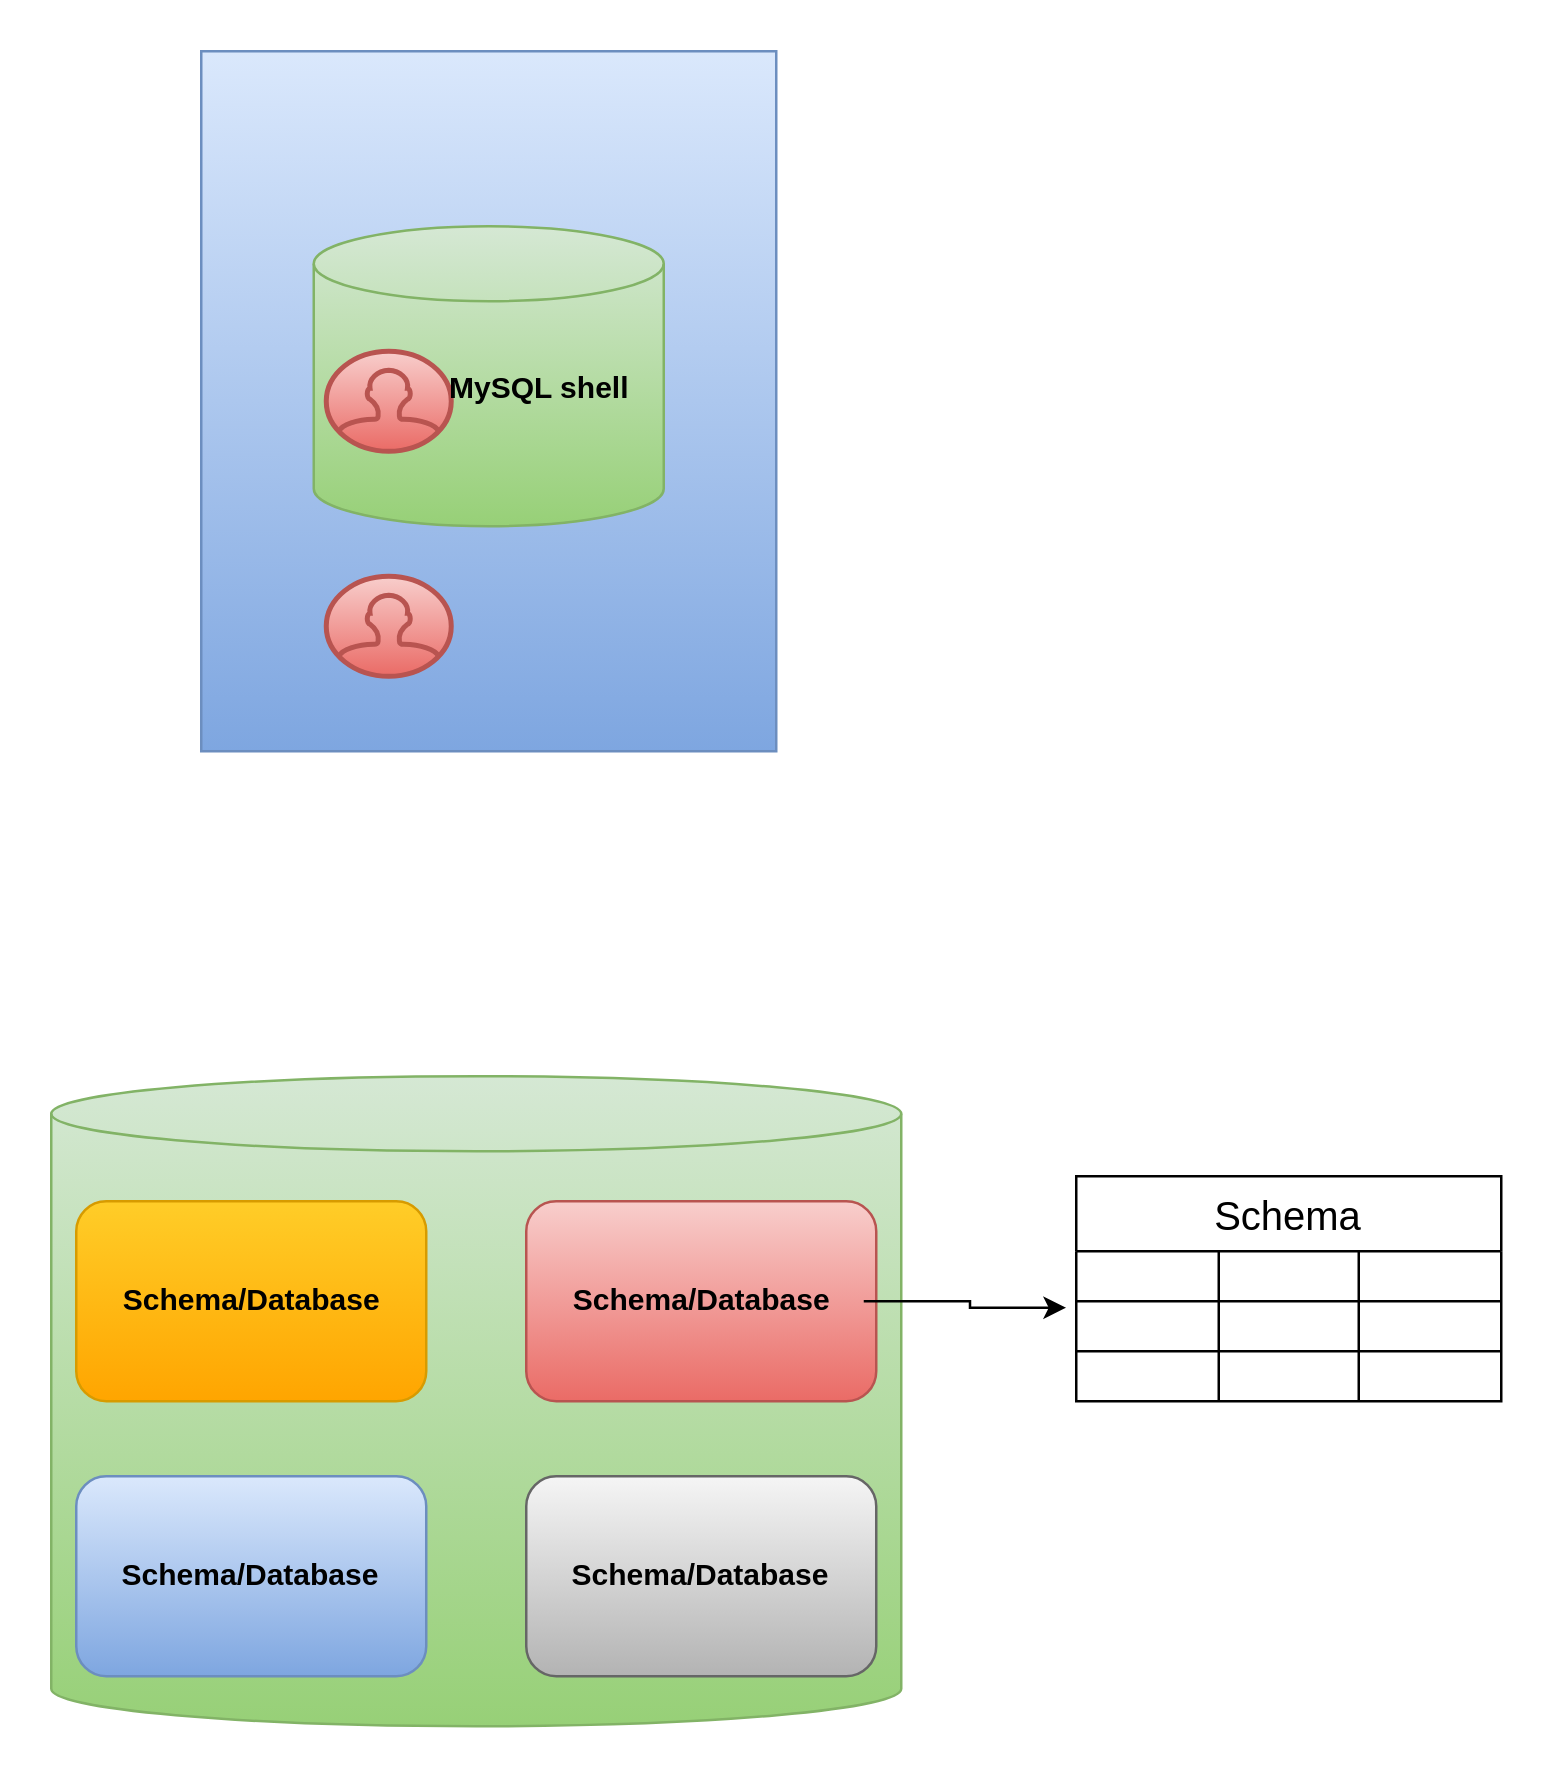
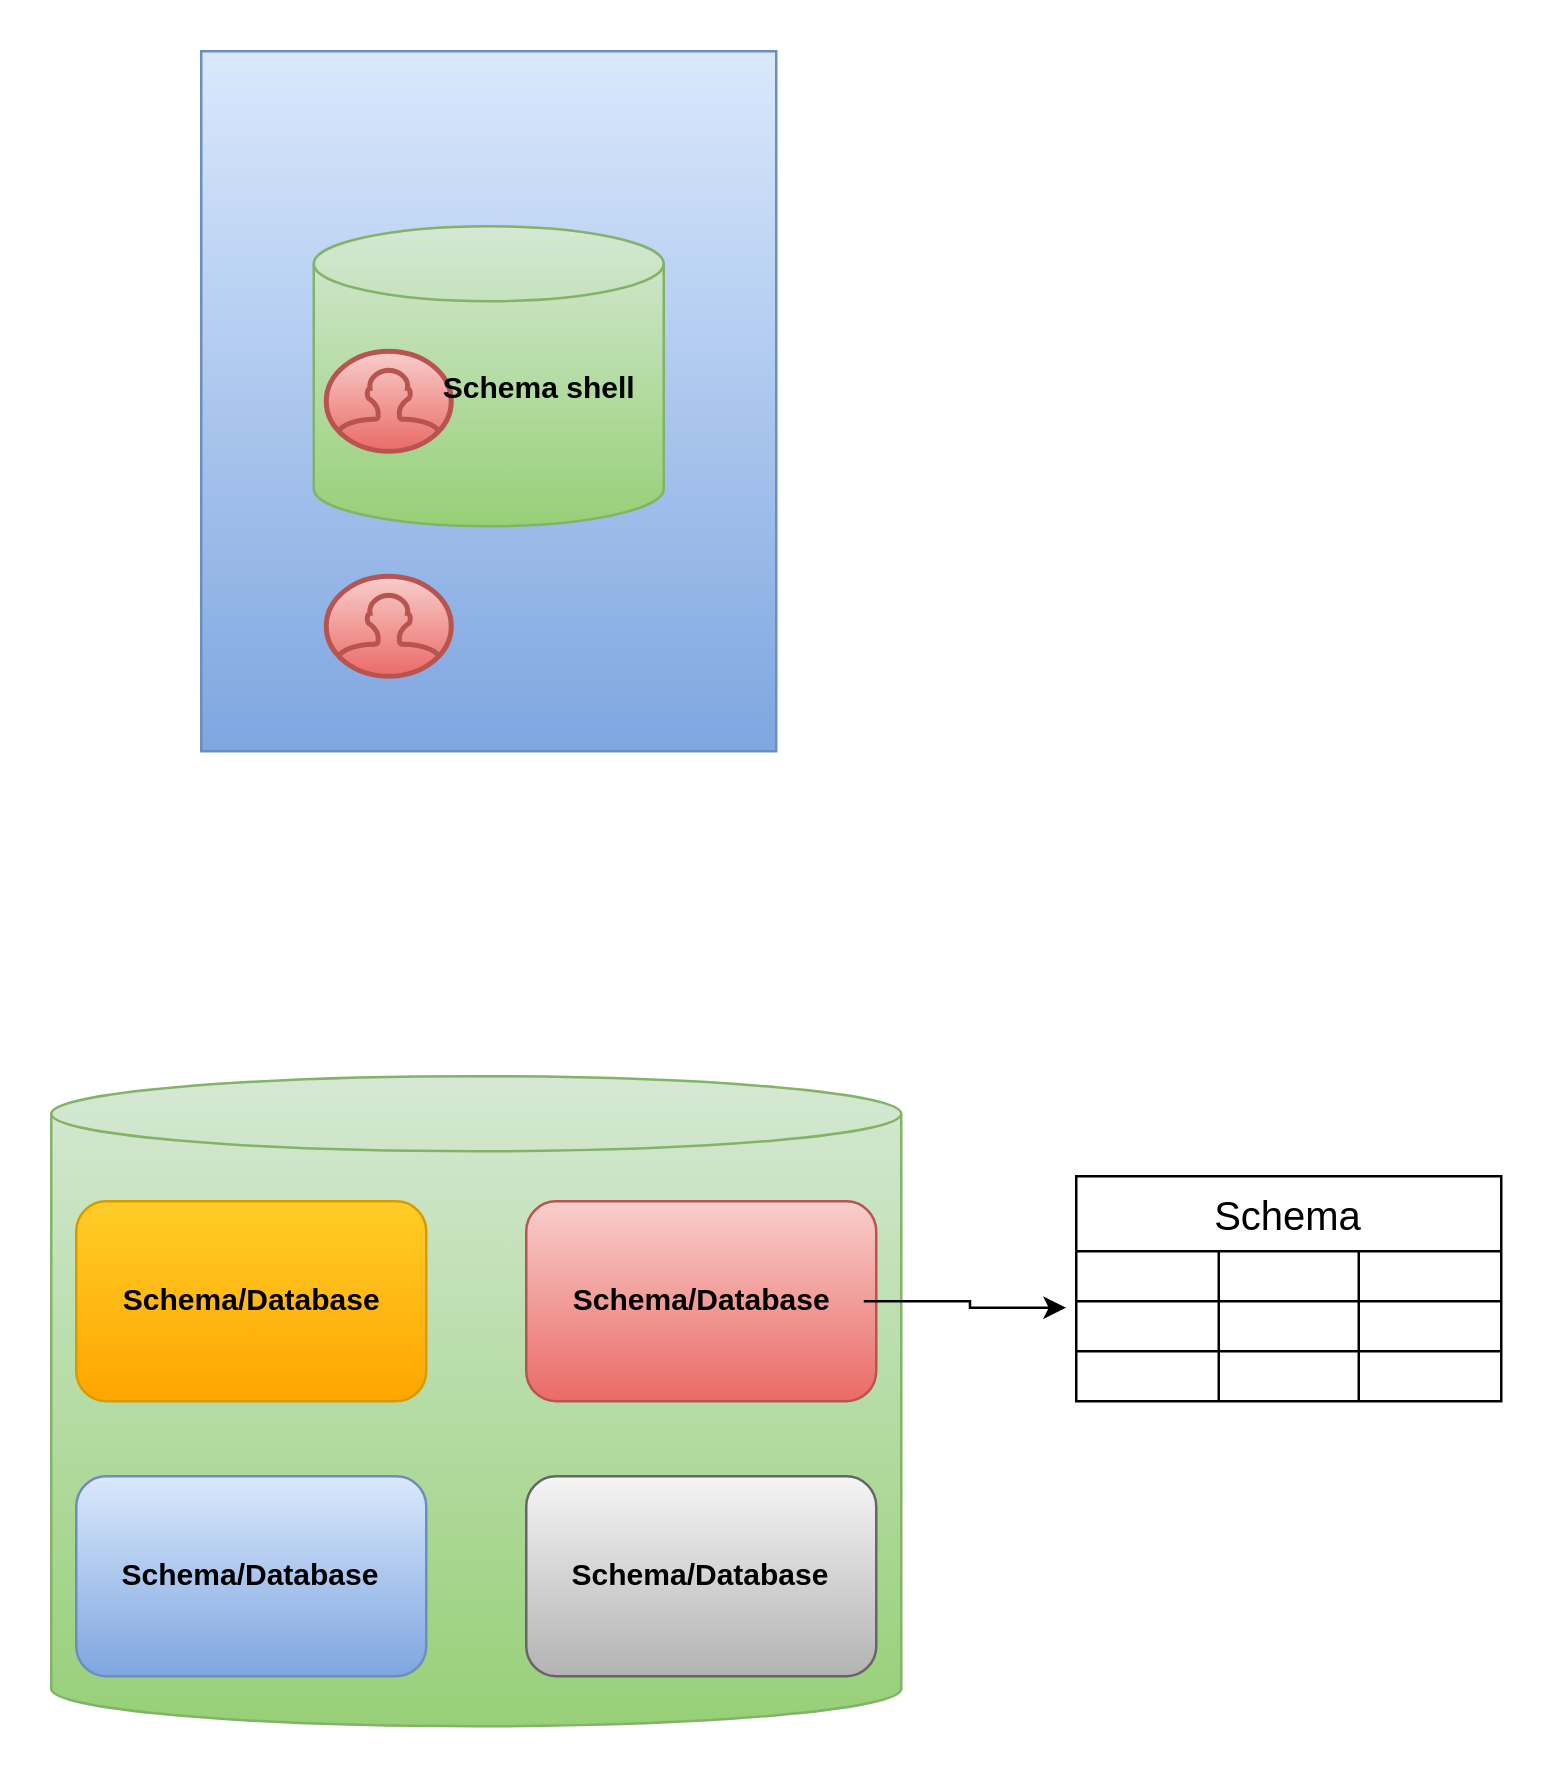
node "MySQL shell": label "MySQL shell" -> "Schema shell"
